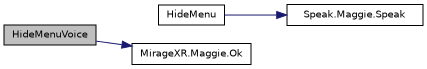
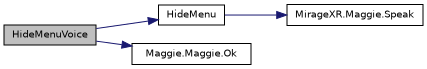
node "Speak.Maggie.Speak": label "Speak.Maggie.Speak" -> "MirageXR.Maggie.Speak"
edge "HideMenuVoice" -> "HideMenu": added
node "MirageXR.Maggie.Ok": label "MirageXR.Maggie.Ok" -> "Maggie.Maggie.Ok"
